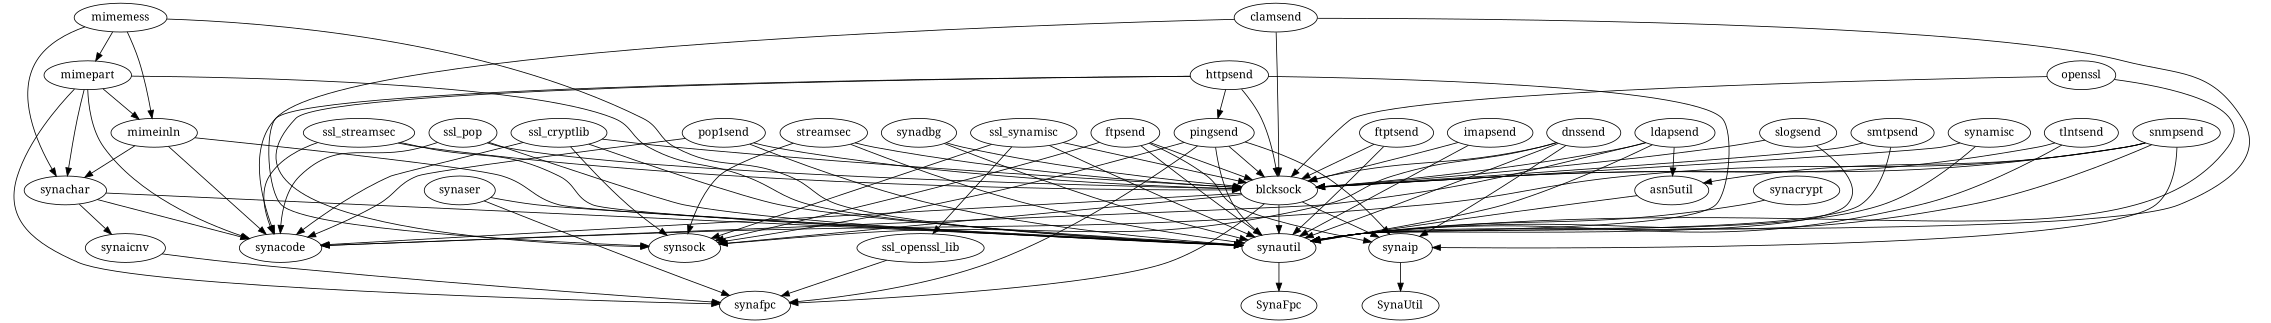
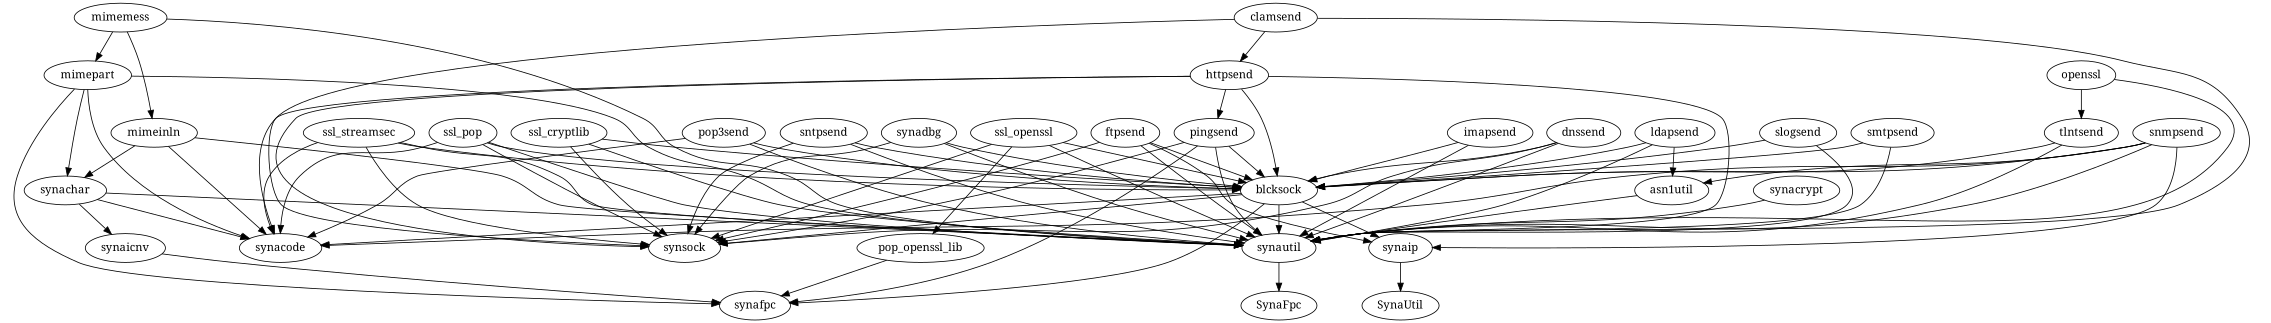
edge "mimemess" -> "synachar": removed
edge "openssl" -> "blcksock": now "openssl" -> "tlntsend"
edge "clamsend" -> "blcksock": now "clamsend" -> "httpsend"
edge "mimepart" -> "mimeinln": removed
node "pop1send": label "pop1send" -> "pop3send"
node "streamsec": label "streamsec" -> "sntpsend"
node "ssl_synamisc": label "ssl_synamisc" -> "ssl_openssl"
node "ftptsend": removed
node "synamisc": removed
edge "synadbg" -> "synsock": added
edge "pingsend" -> "synaip": removed
edge "ssl_cryptlib" -> "synacode": removed
node "synaser": removed
edge "ssl_pop" -> "synsock": added
edge "dnssend" -> "synaip": removed
node "asn5util": label "asn5util" -> "asn1util"
edge "ldapsend" -> "synacode": removed
edge "ssl_streamsec" -> "synsock": added
node "ssl_openssl_lib": label "ssl_openssl_lib" -> "pop_openssl_lib"
